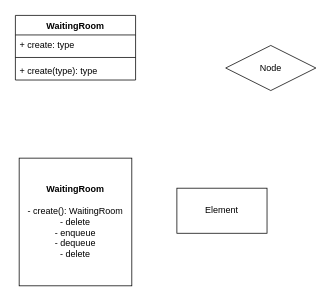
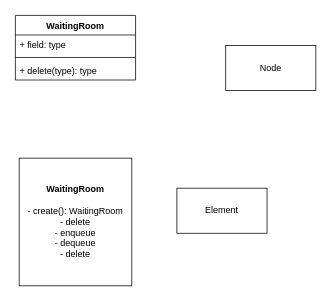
node "+ create: type": label "+ create: type" -> "+ field: type"
node "Node": shape diamond -> rectangle
node "+ create(type): type": label "+ create(type): type" -> "+ delete(type): type"
